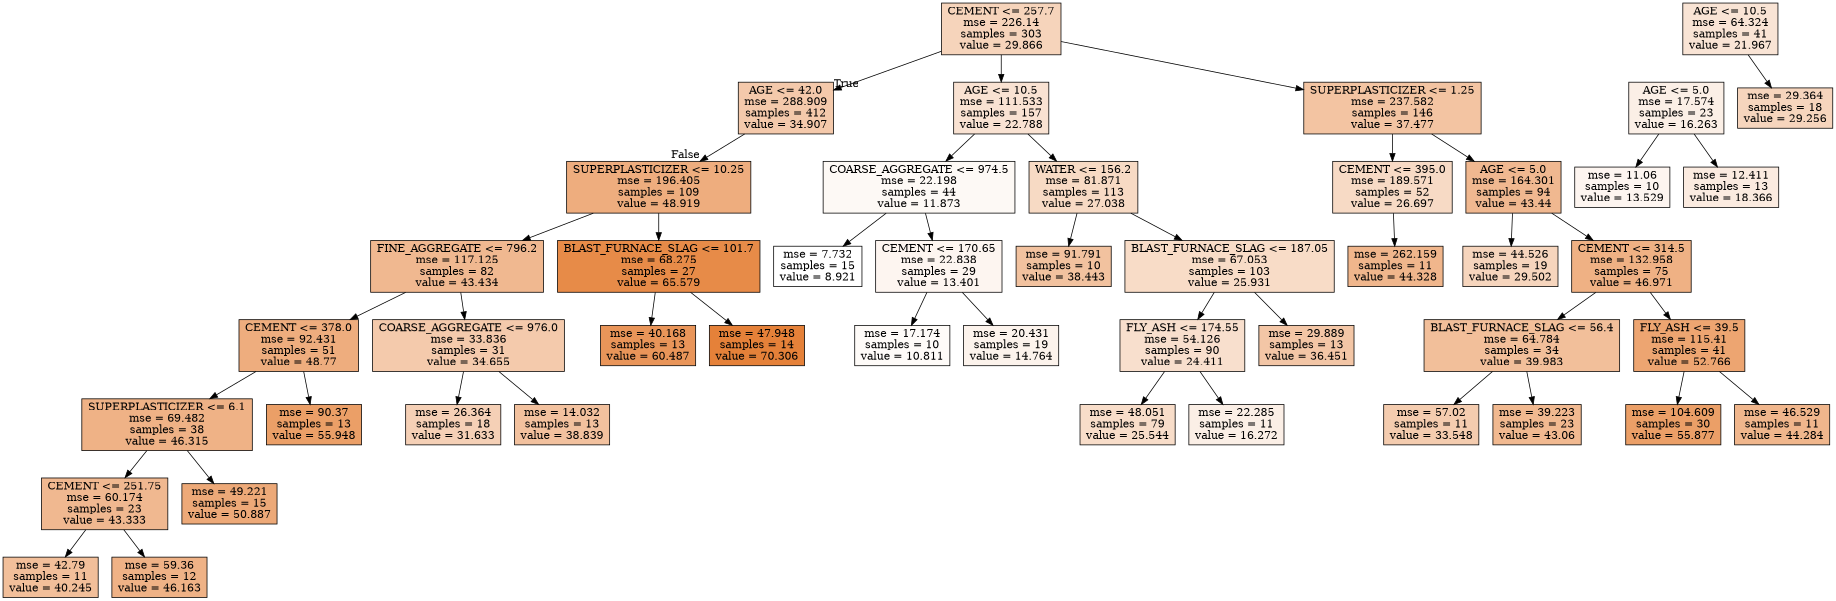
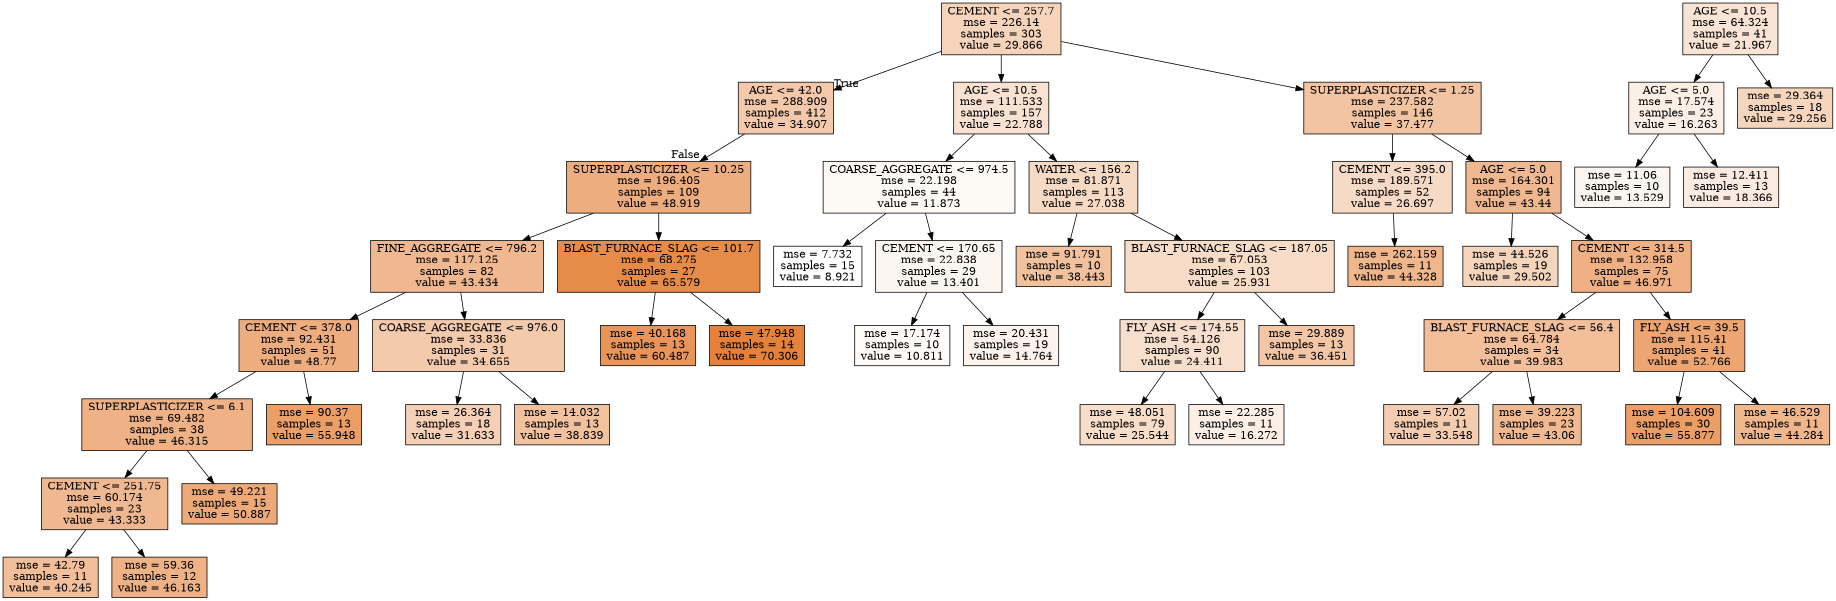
edge "AGE <= 10.5 mse = 64.324 samples = 41 value = 21.967" -> "AGE <= 5.0 mse = 17.574 samples = 23 value = 16.263": added
